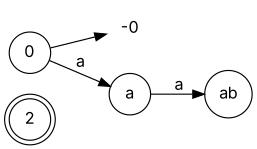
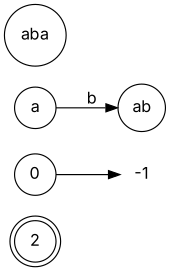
node "-0": label "-0" -> "-1"
node "aba": added
edge "0" -> "a": removed, label "a"
edge "a" -> "ab": label "a" -> "b"
